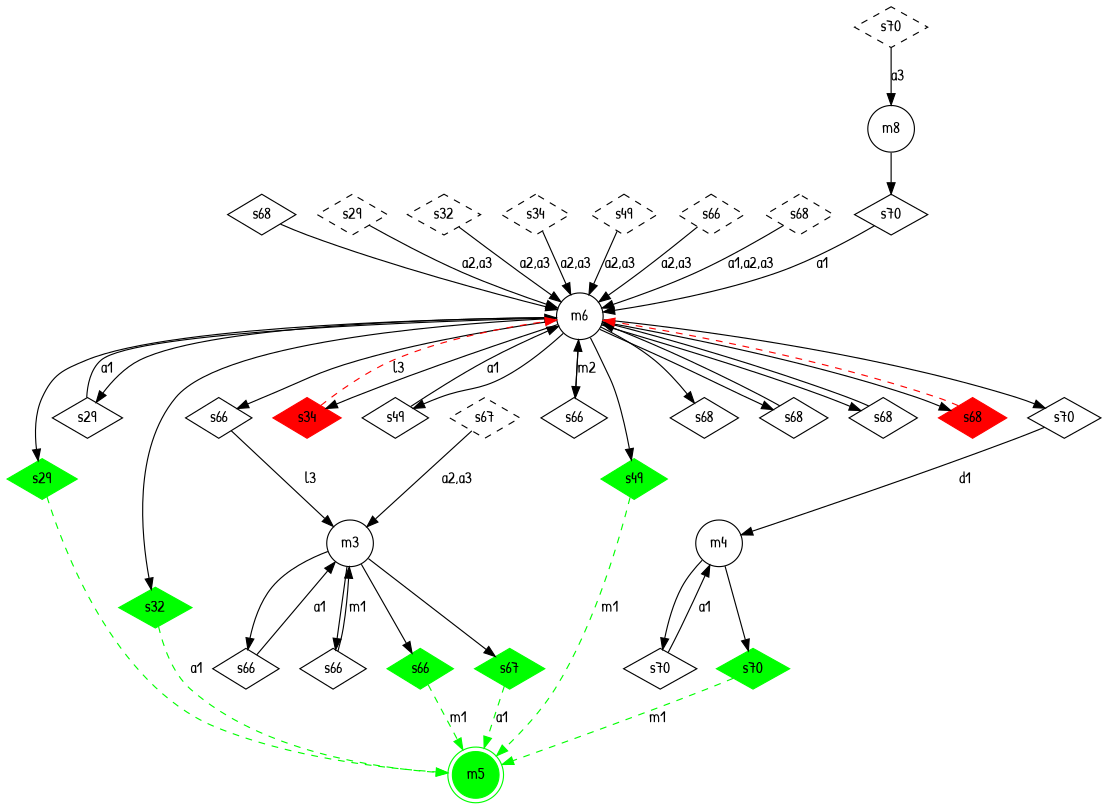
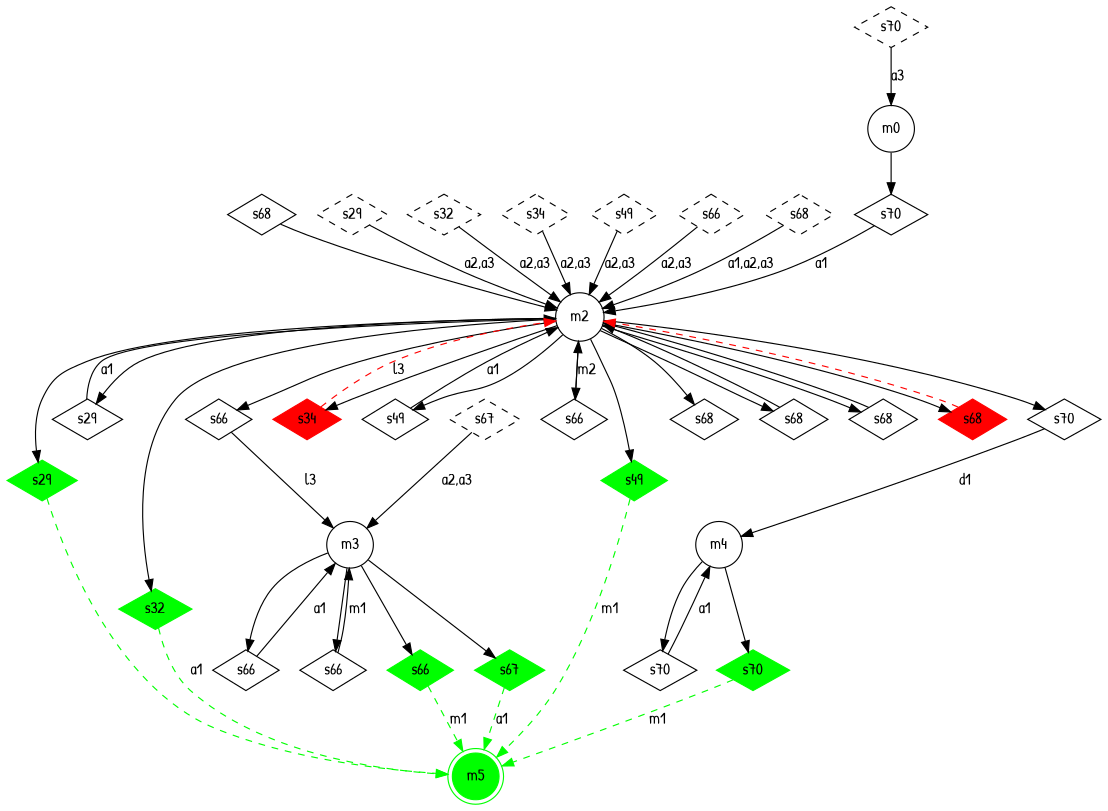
node "m8": label "m8" -> "m0"
node "m6": label "m6" -> "m2"
